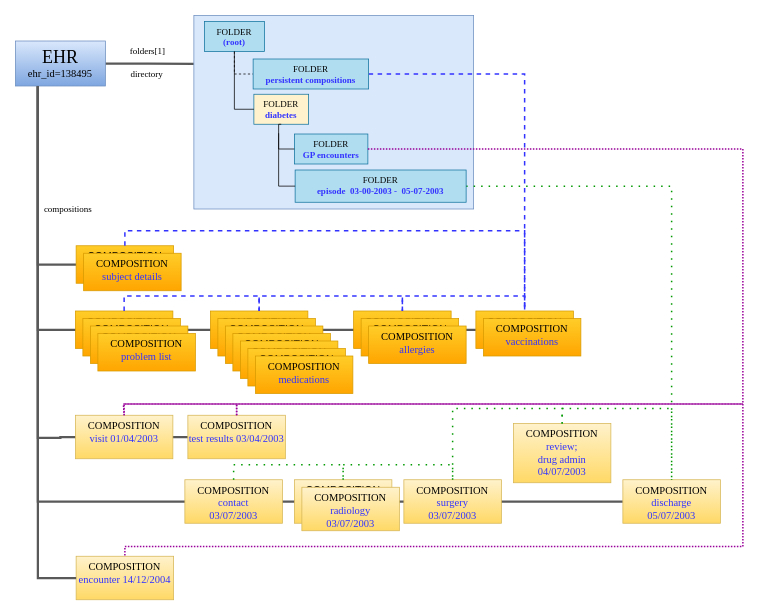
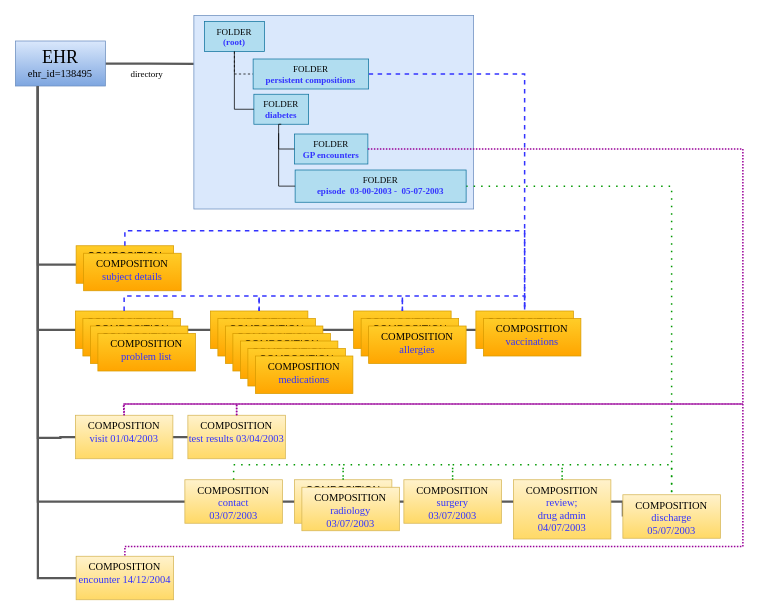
node "folders[1]": removed
node "FOLDER diabetes": fillcolor #fff2cc -> #b1ddf0
node "compositions": removed
node "COMPOSITION review; drug admin 04/07/2003": moved (562, 453) -> (562, 509)
node "COMPOSITION discharge 05/07/2003": moved (672, 501) -> (672, 516)
